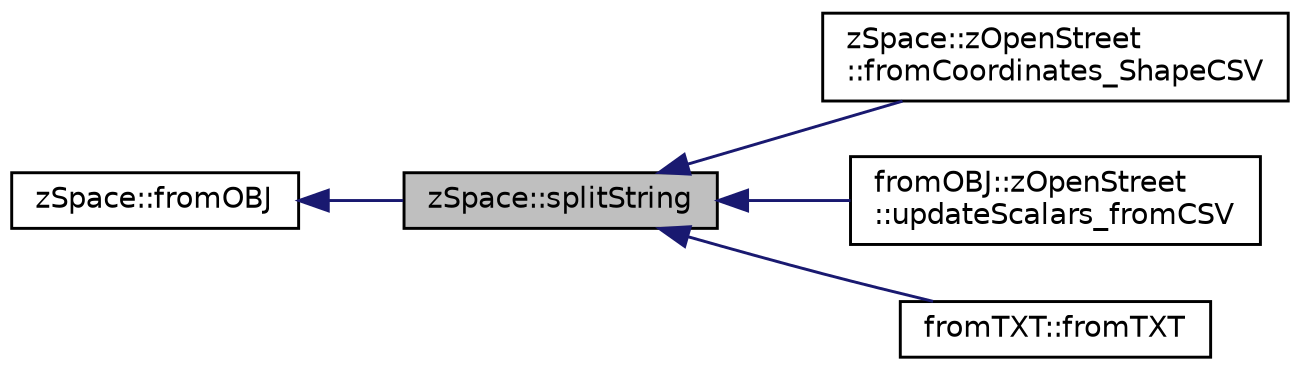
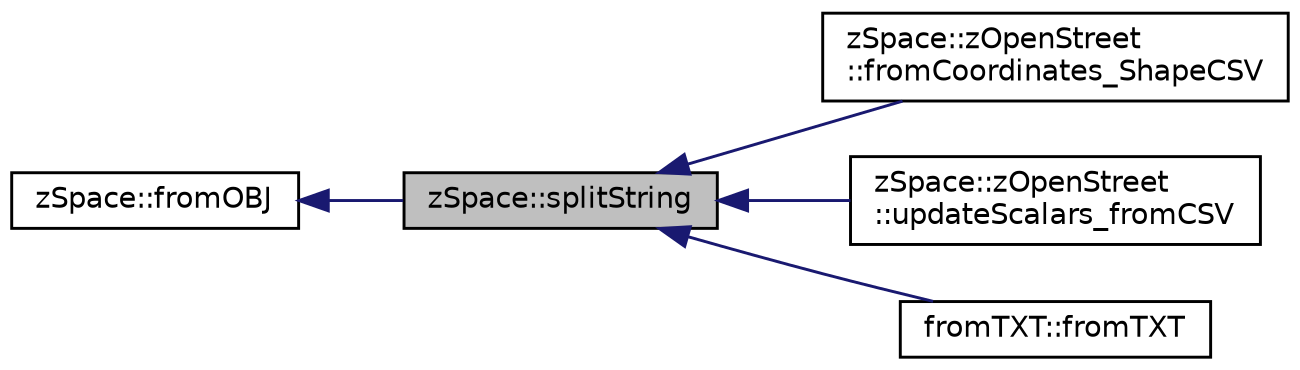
node "fromOBJ::zOpenStreet ::updateScalars_fromCSV": label "fromOBJ::zOpenStreet ::updateScalars_fromCSV" -> "zSpace::zOpenStreet ::updateScalars_fromCSV"
